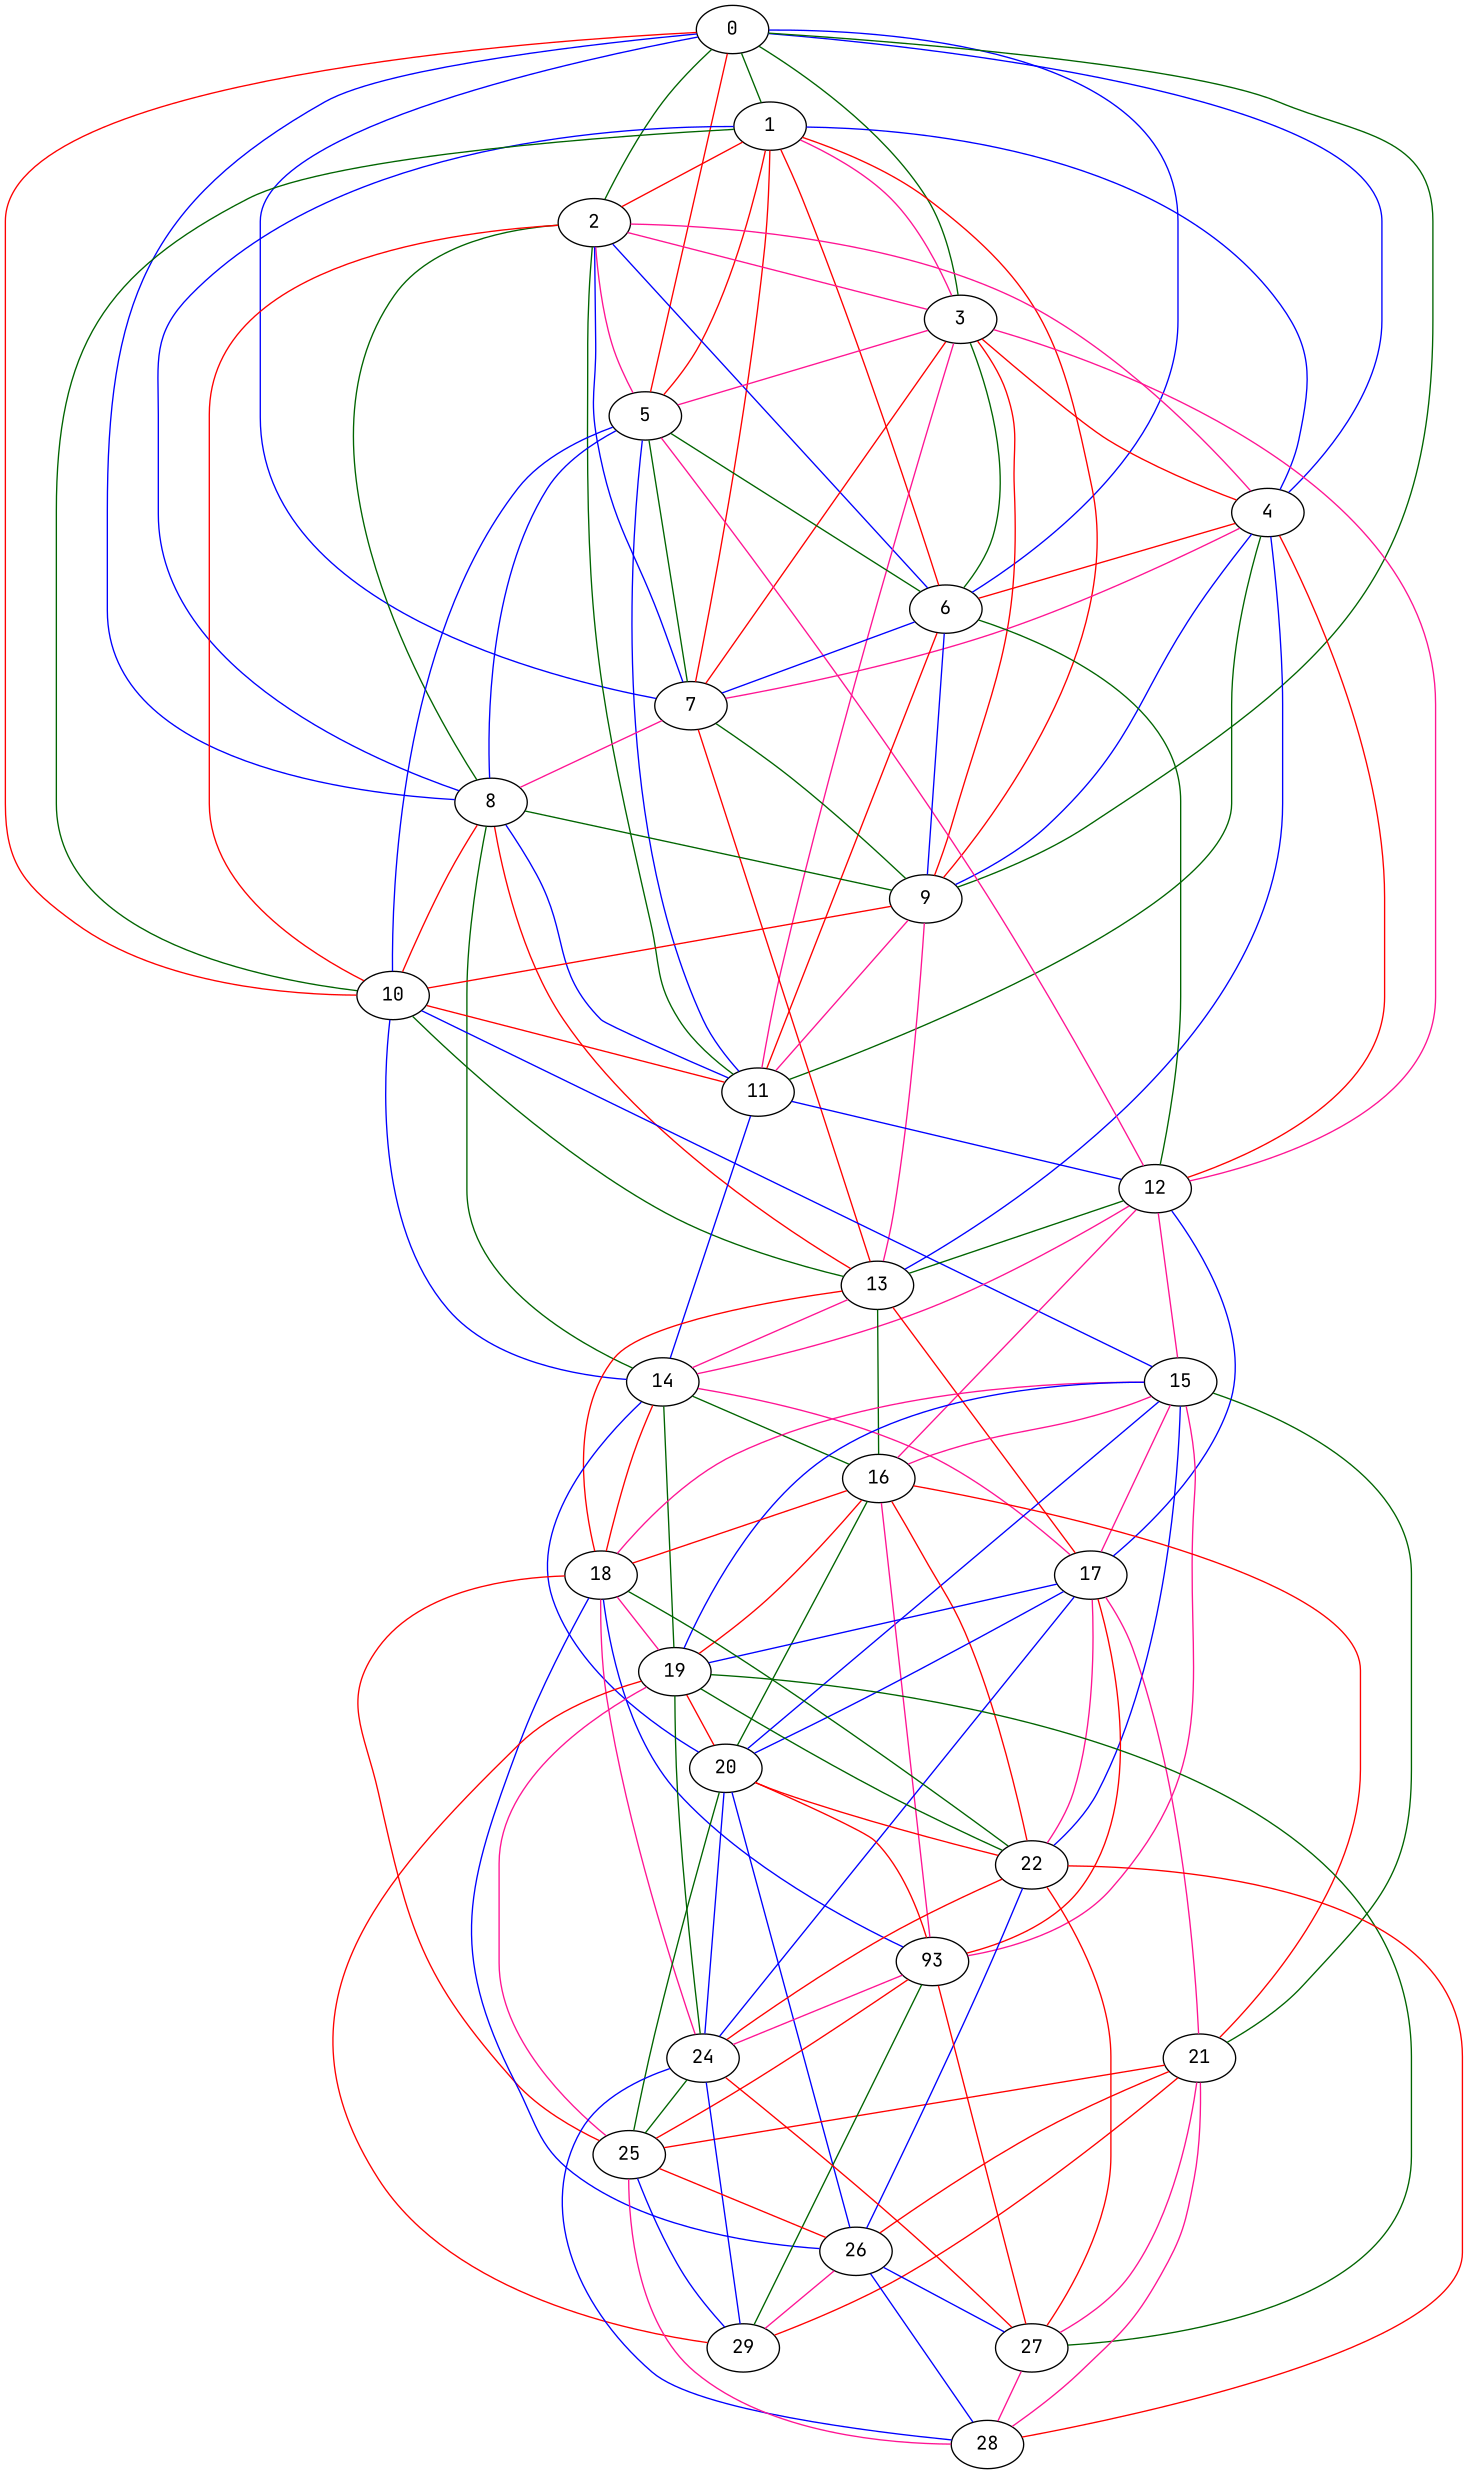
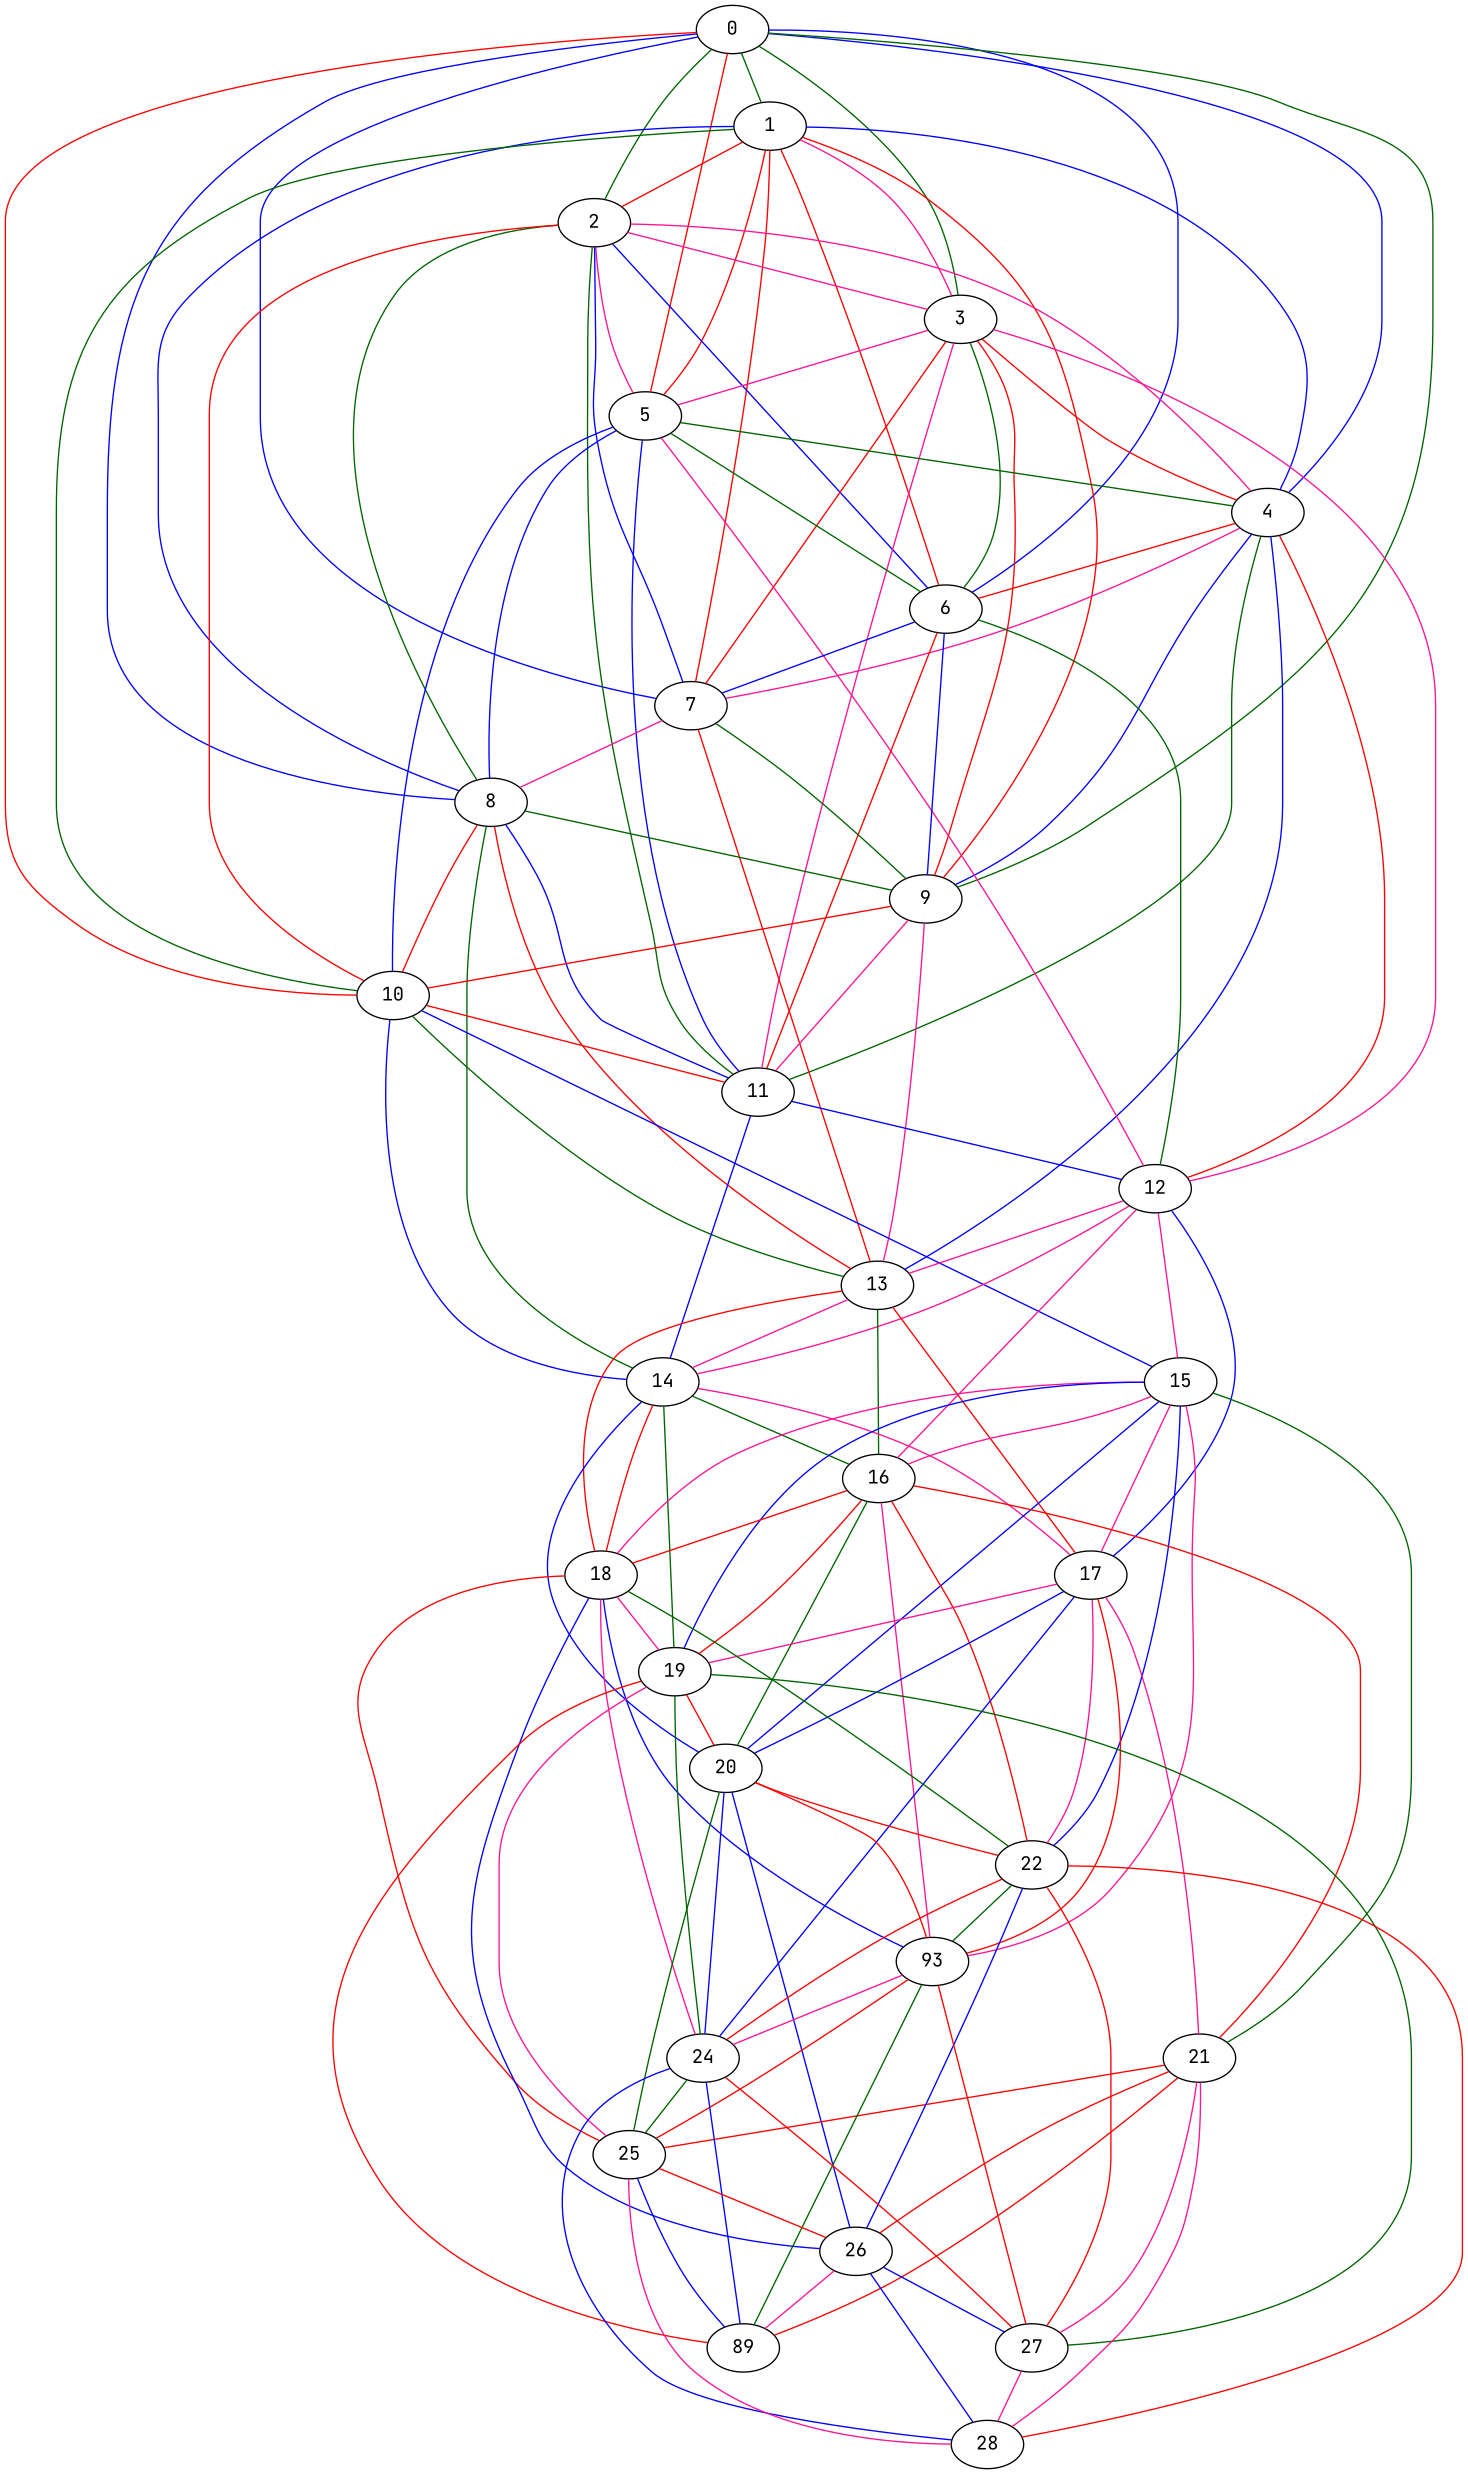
edge "5" -- "7": now "5" -- "4"
edge "12" -- "13": color darkgreen -> deeppink
edge "17" -- "19": color blue -> deeppink
edge "19" -- "22": now "93" -- "22"
node "29": label "29" -> "89"
